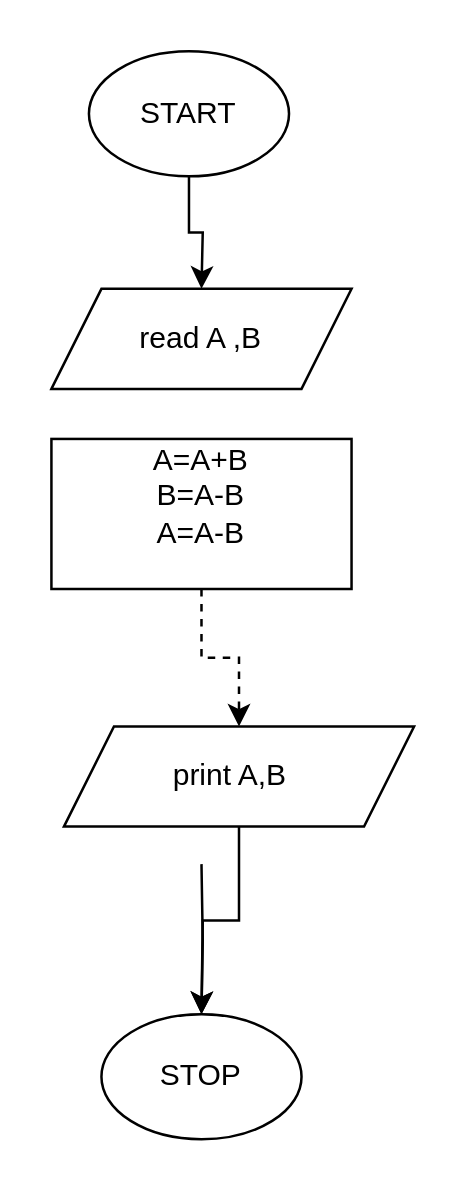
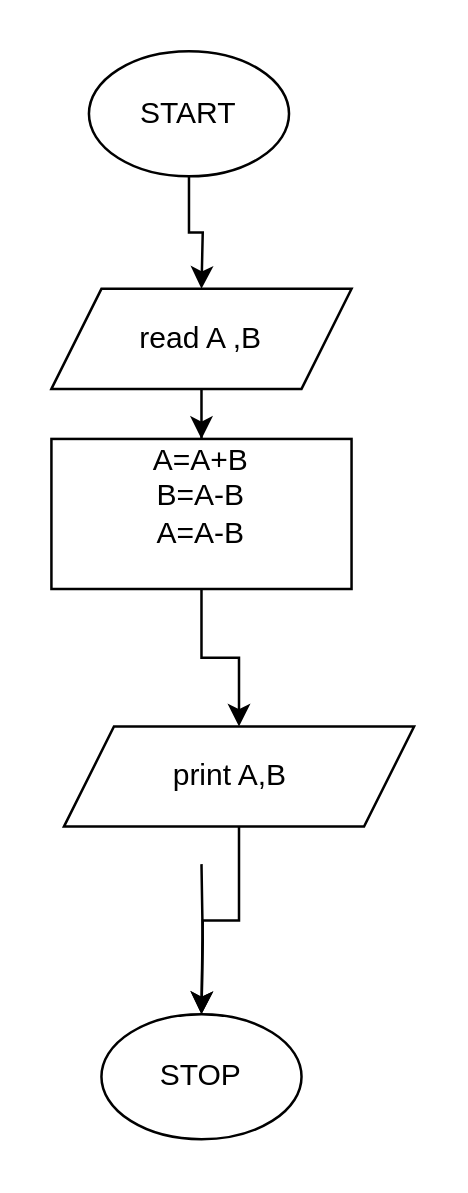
edge "read A ,B" -> "A=A+B B=A-B A=A-B": added
edge "A=A+B B=A-B A=A-B" -> "print A,B": style dashed -> solid
